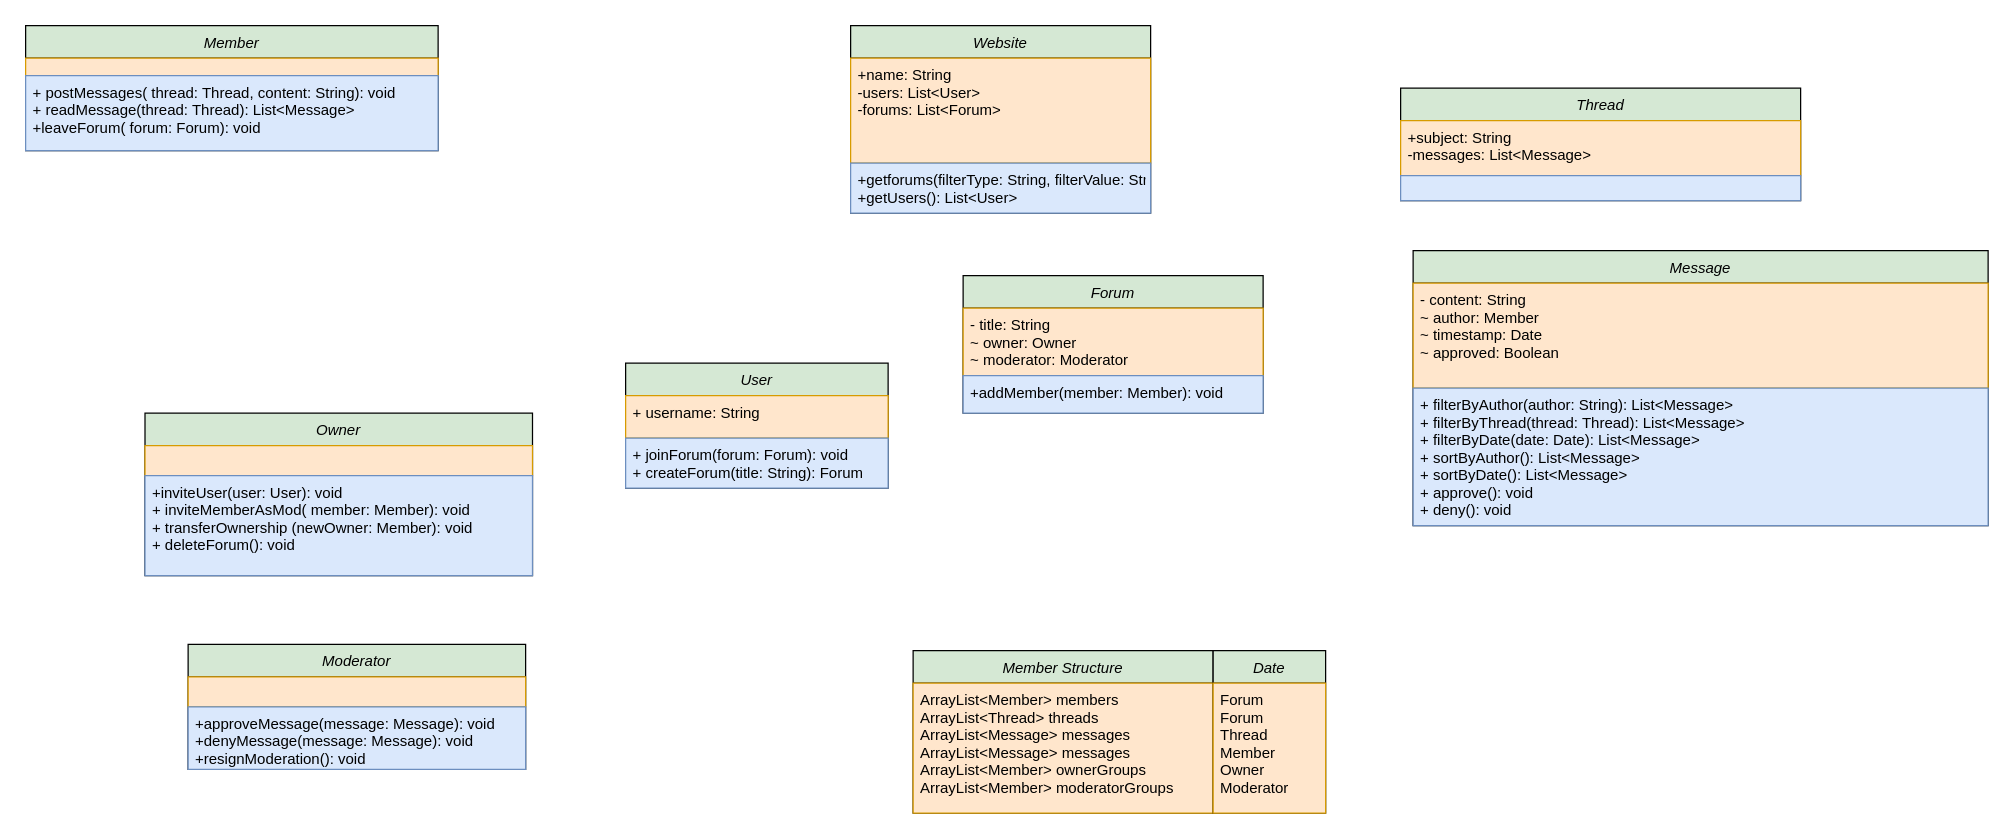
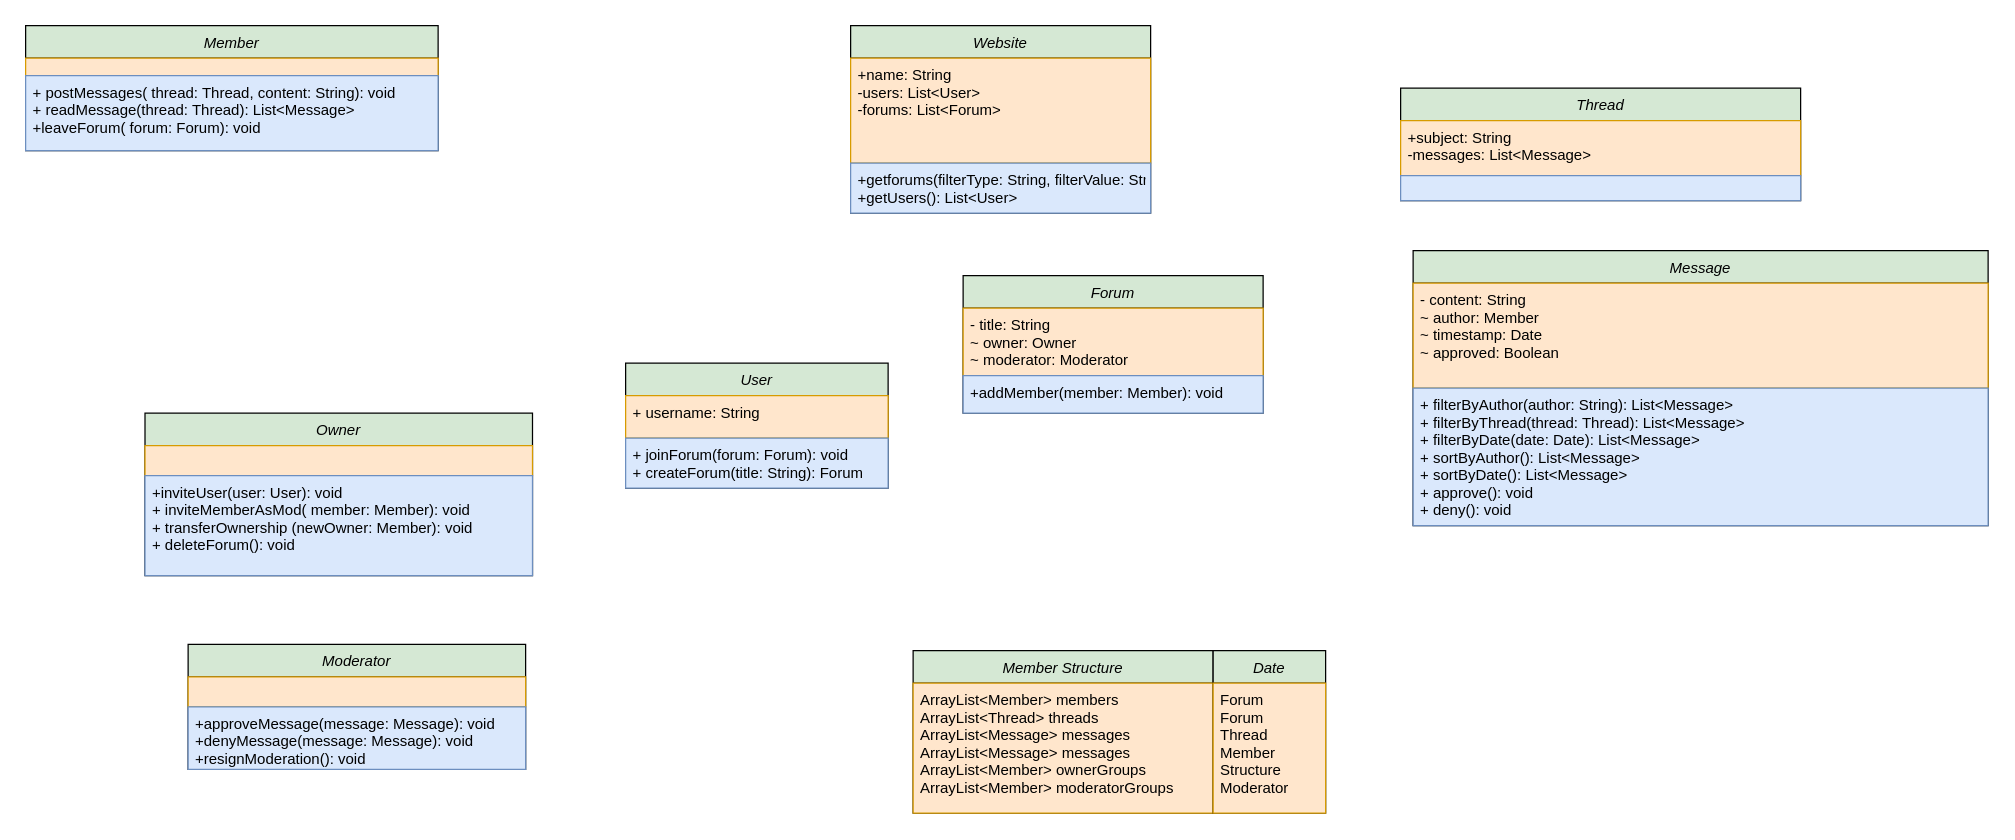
node "Forum Forum Thread Member Owner Moderator": label "Forum Forum Thread Member Owner Moderator" -> "Forum Forum Thread Member Structure Moderator"
